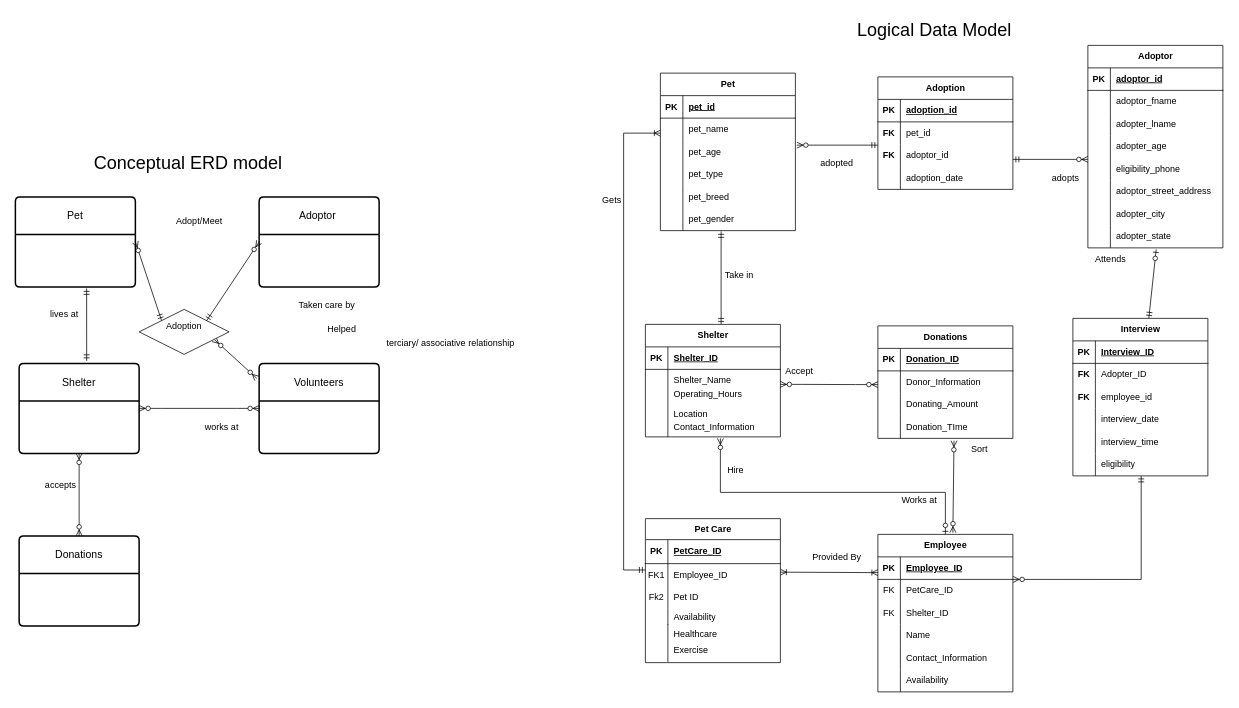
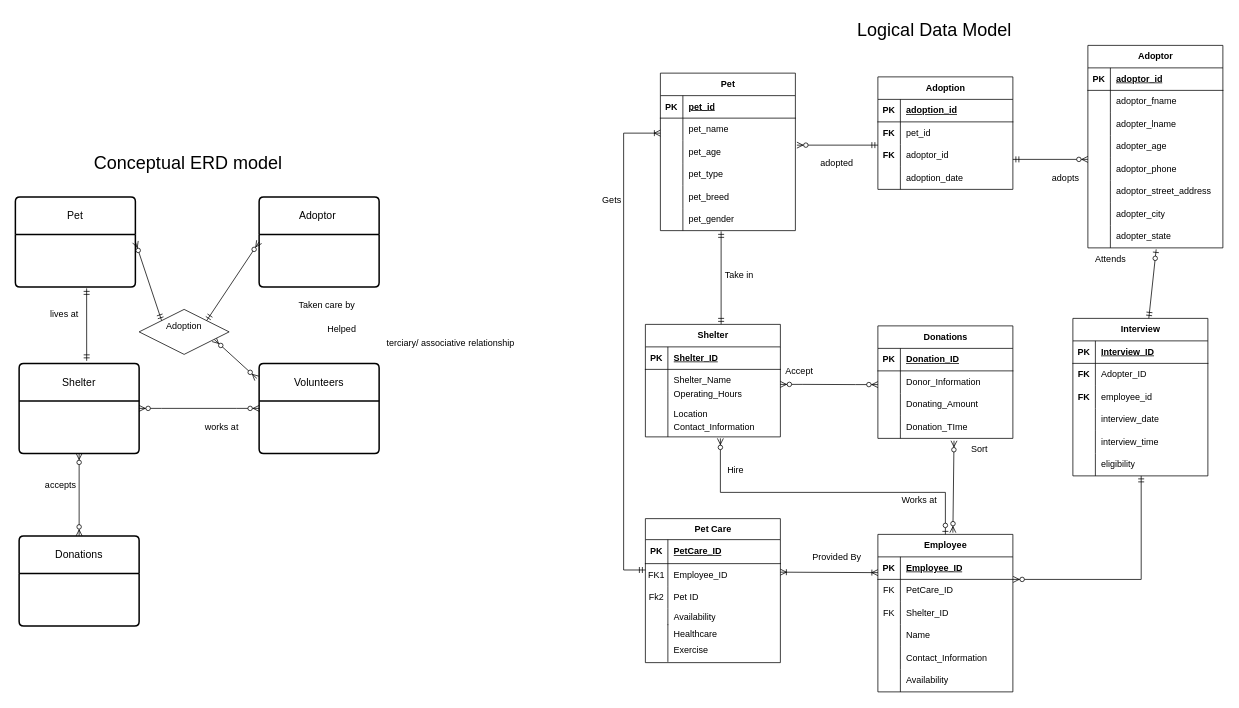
node "eligibility_phone": label "eligibility_phone" -> "adoptor_phone"
node "Adopt/Meet": removed
